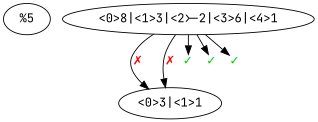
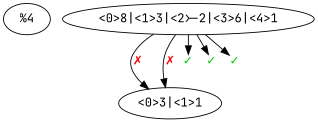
node "%5": label "%5" -> "%4"
